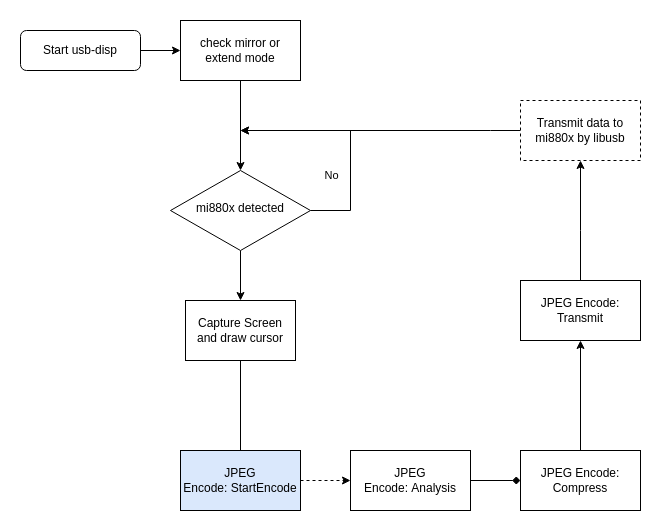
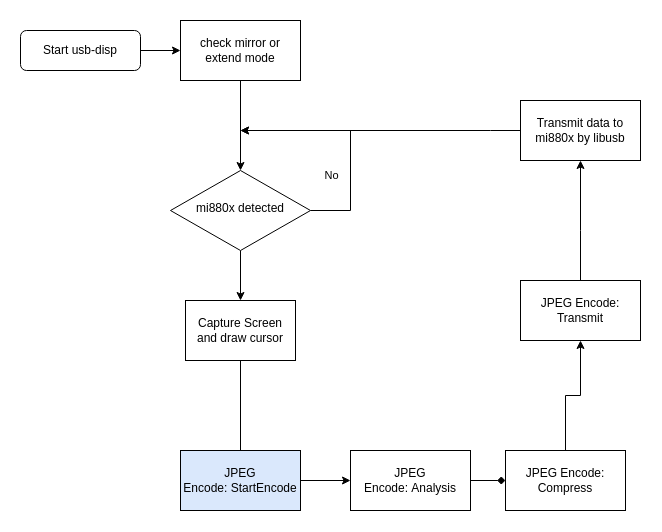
node "Transmit data to mi880x by libusb": style dashed -> solid
edge "JPEG Encode: StartEncode" -> "JPEG Encode: Analysis": style dashed -> solid
node "JPEG Encode: Compress": moved (581, 481) -> (566, 481)
